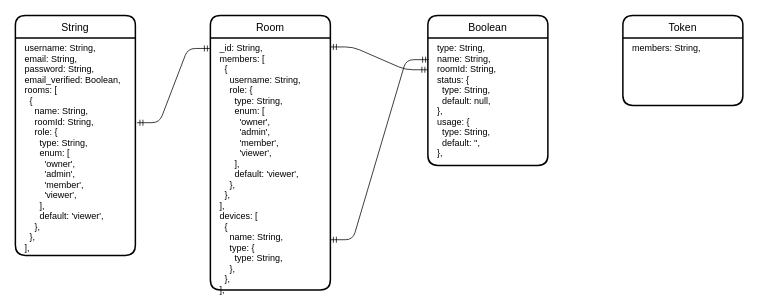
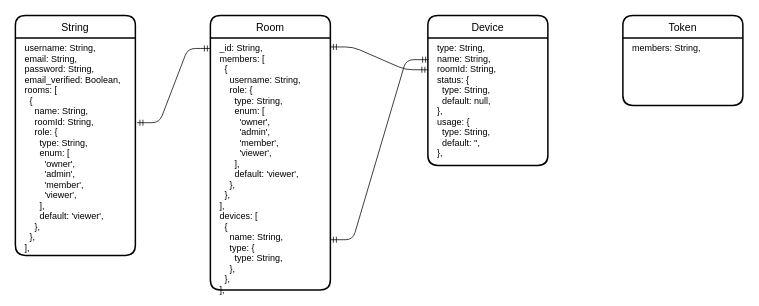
node "Boolean": label "Boolean" -> "Device"
